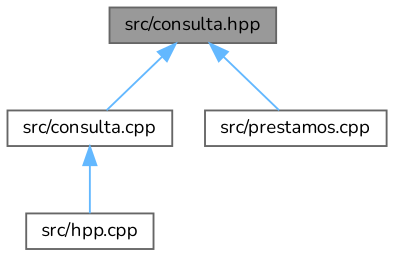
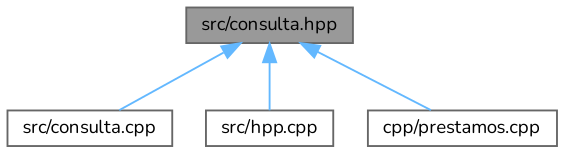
node "src/prestamos.cpp": label "src/prestamos.cpp" -> "cpp/prestamos.cpp"
edge "src/hpp.cpp" -> "src/consulta.cpp": now "src/hpp.cpp" -> "src/consulta.hpp"
